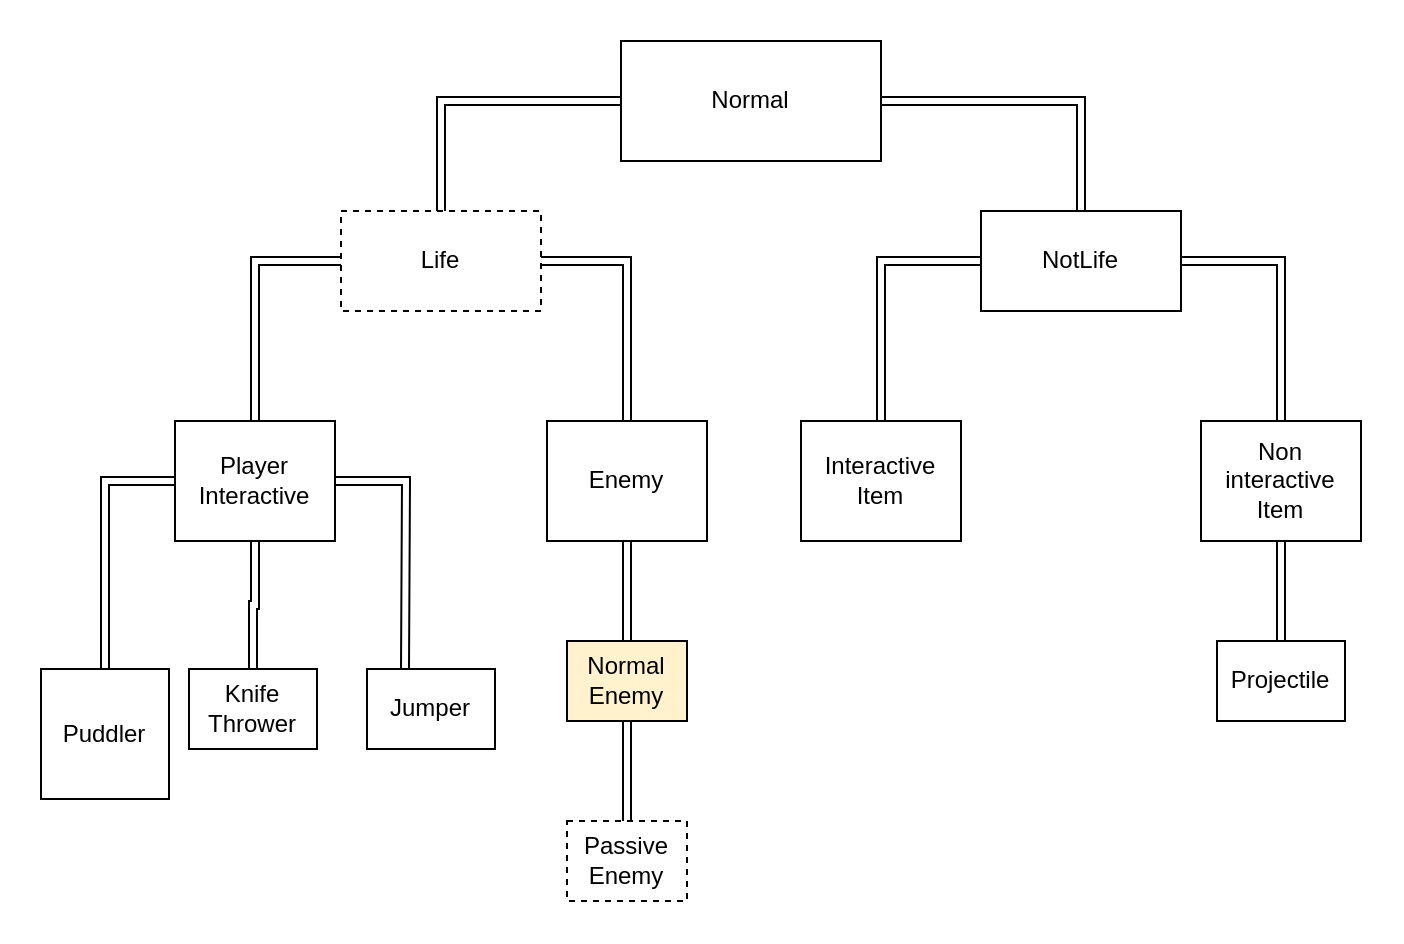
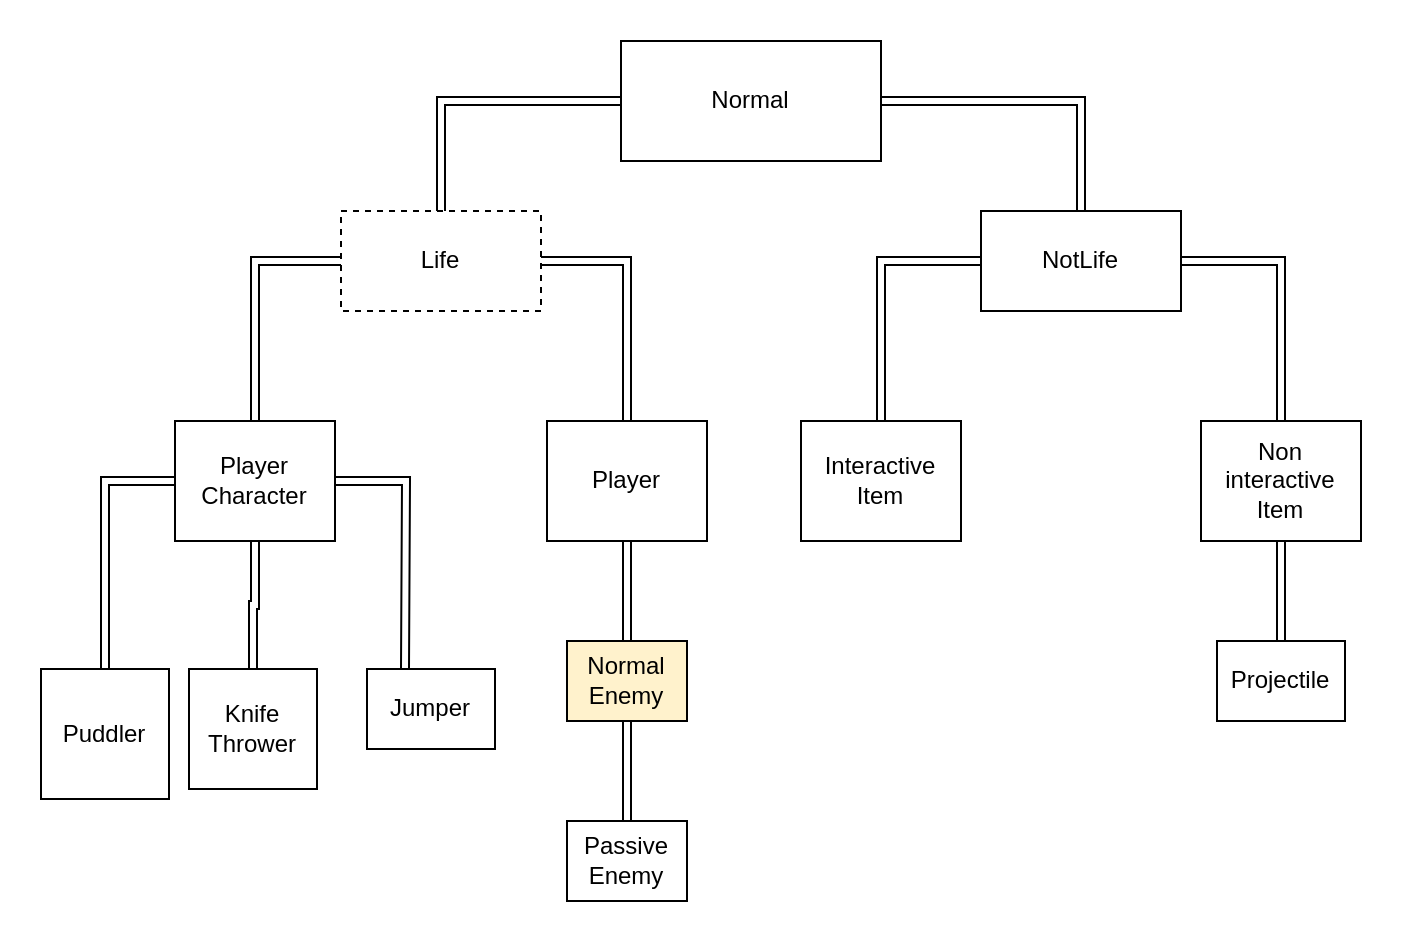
node "Player Interactive": label "Player Interactive" -> "Player Character"
node "Enemy": label "Enemy" -> "Player"
node "Knife Thrower": size 128x80 -> 128x120
node "Passive Enemy": style dashed -> solid
